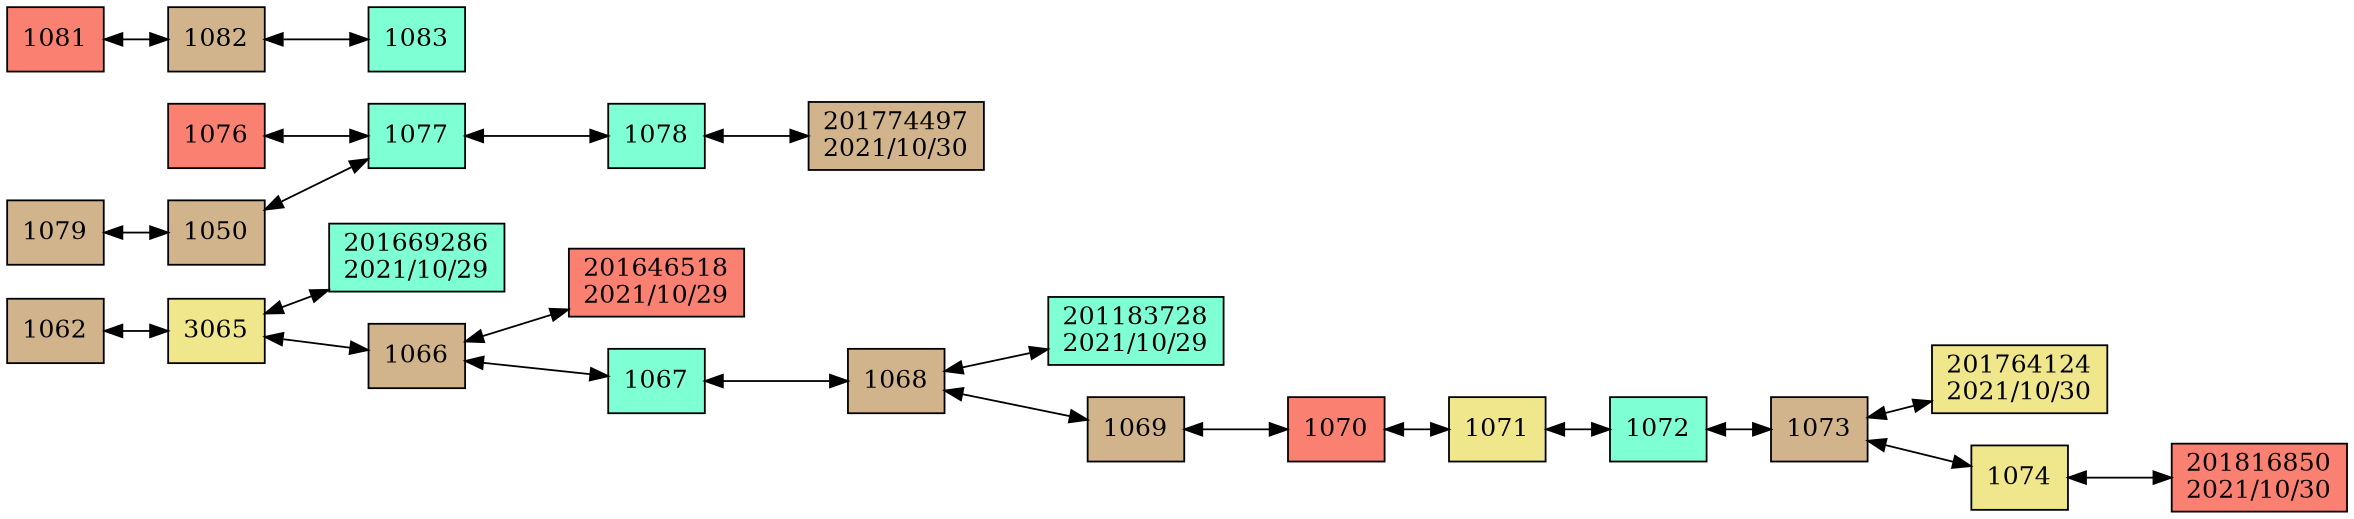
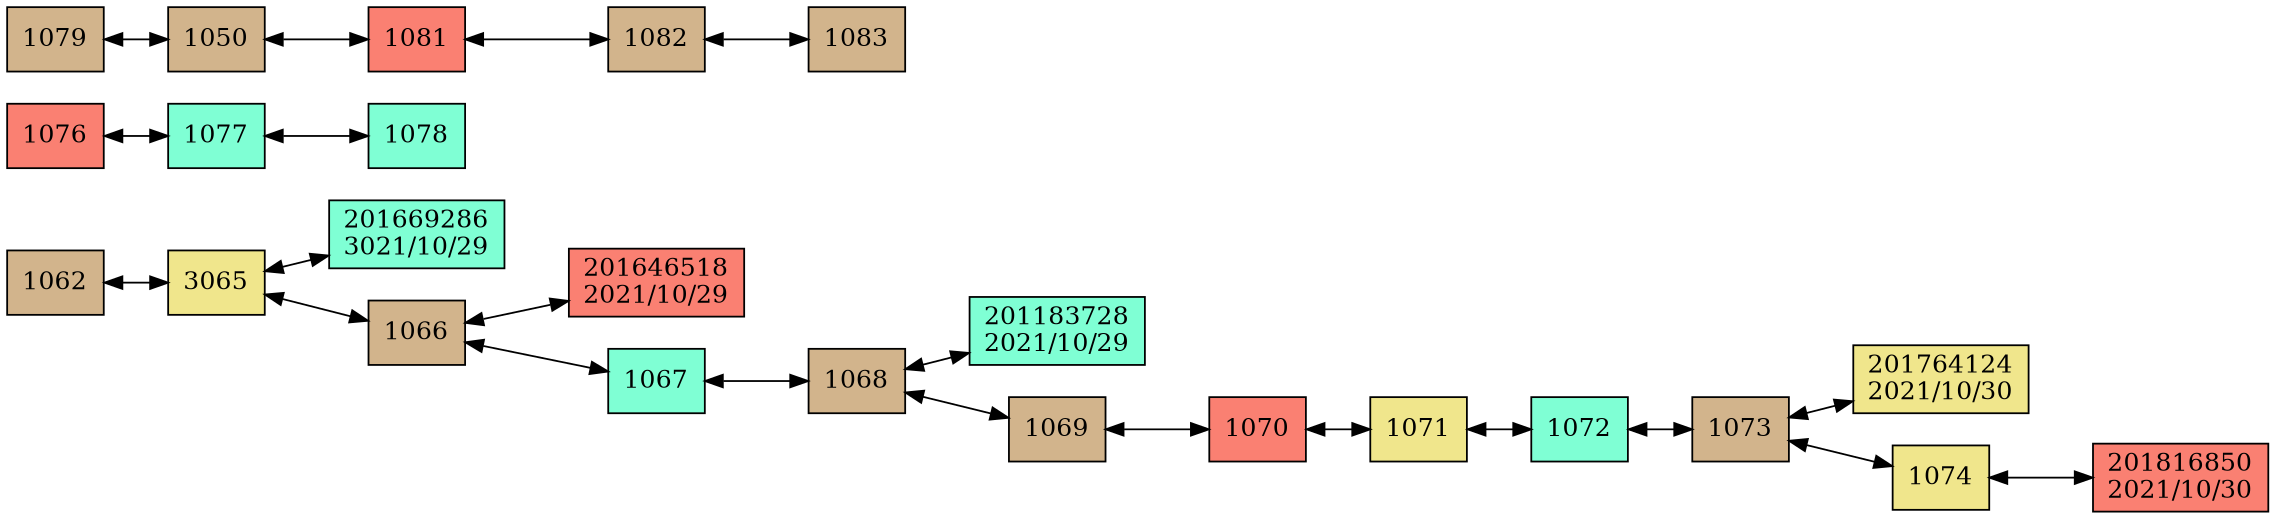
node "1083": fillcolor aquamarine -> tan
node "201774497 2021/10/30": removed
edge "1077" -- "1050": now "1081" -- "1050"
node "201669286 2021/10/29": label "201669286 2021/10/29" -> "201669286 3021/10/29"
